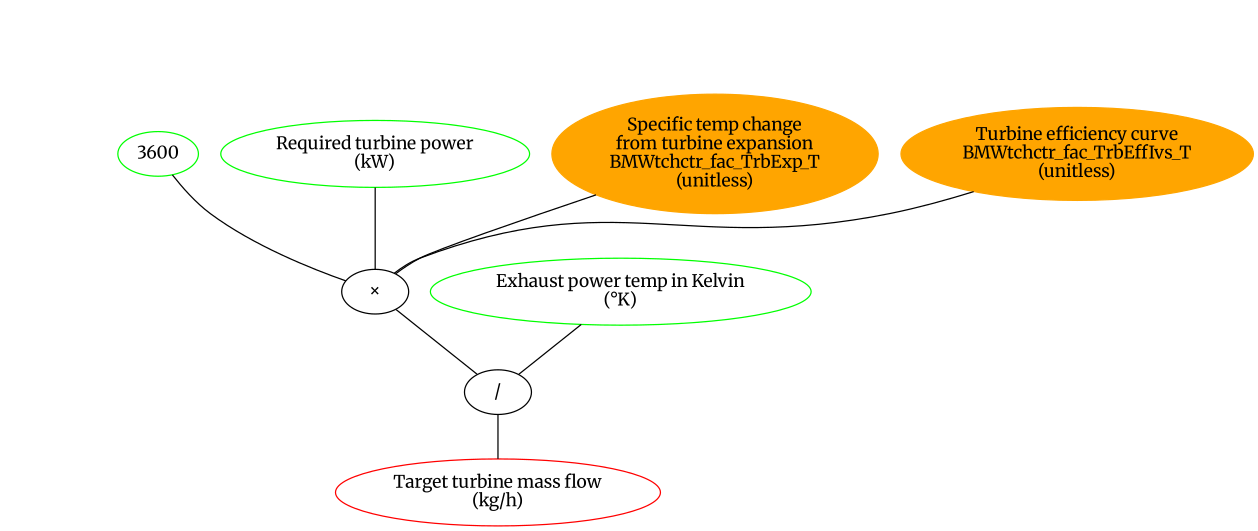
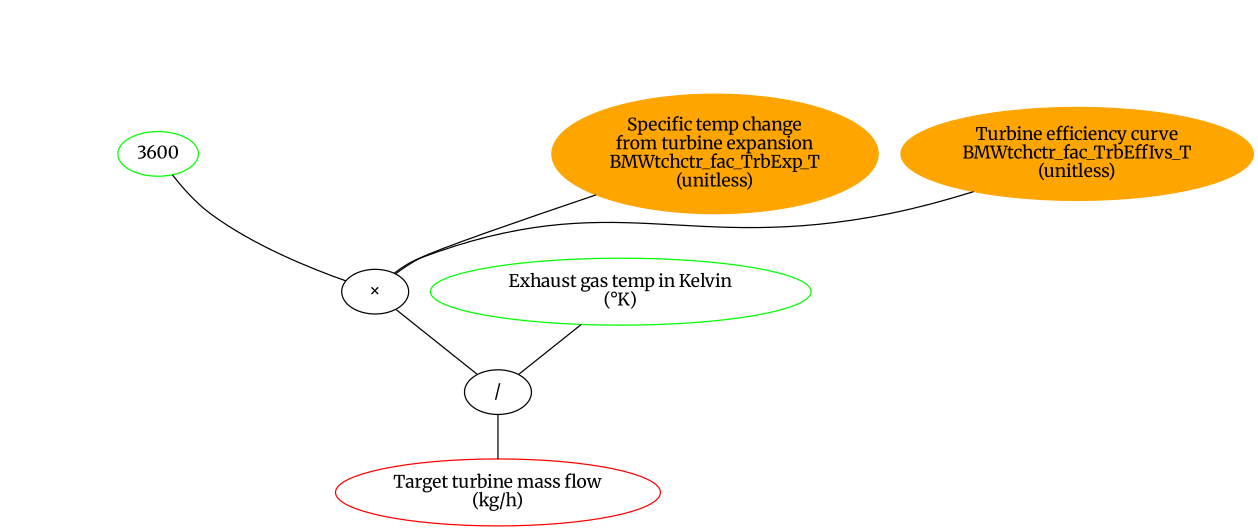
node "Required turbine power (kW)": removed
node "Exhaust power temp in Kelvin (°K)": label "Exhaust power temp in Kelvin (°K)" -> "Exhaust gas temp in Kelvin (°K)"
